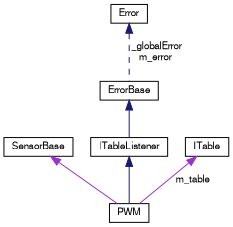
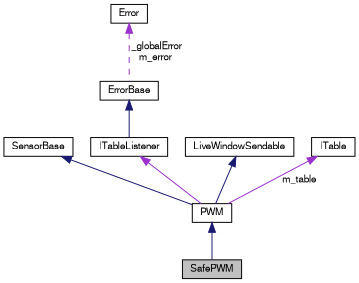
edge "ErrorBase" -> "Error": color midnightblue -> darkorchid3
node "LiveWindowSendable": added
edge "PWM" -> "SensorBase": color darkorchid3 -> midnightblue
edge "PWM" -> "ITableListener": color midnightblue -> darkorchid3
node "SafePWM": added
